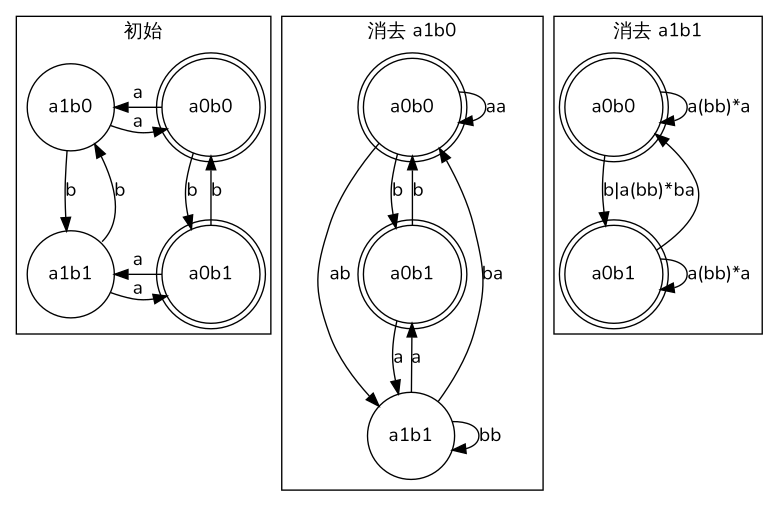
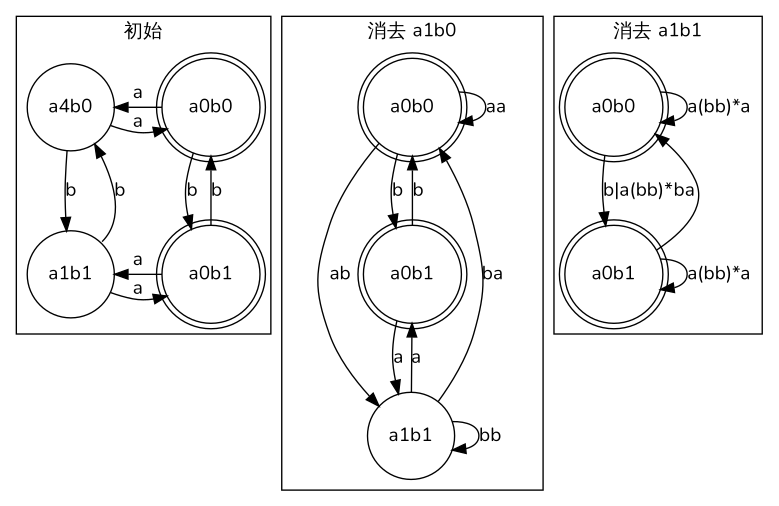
node "a1b0": label "a1b0" -> "a4b0"
